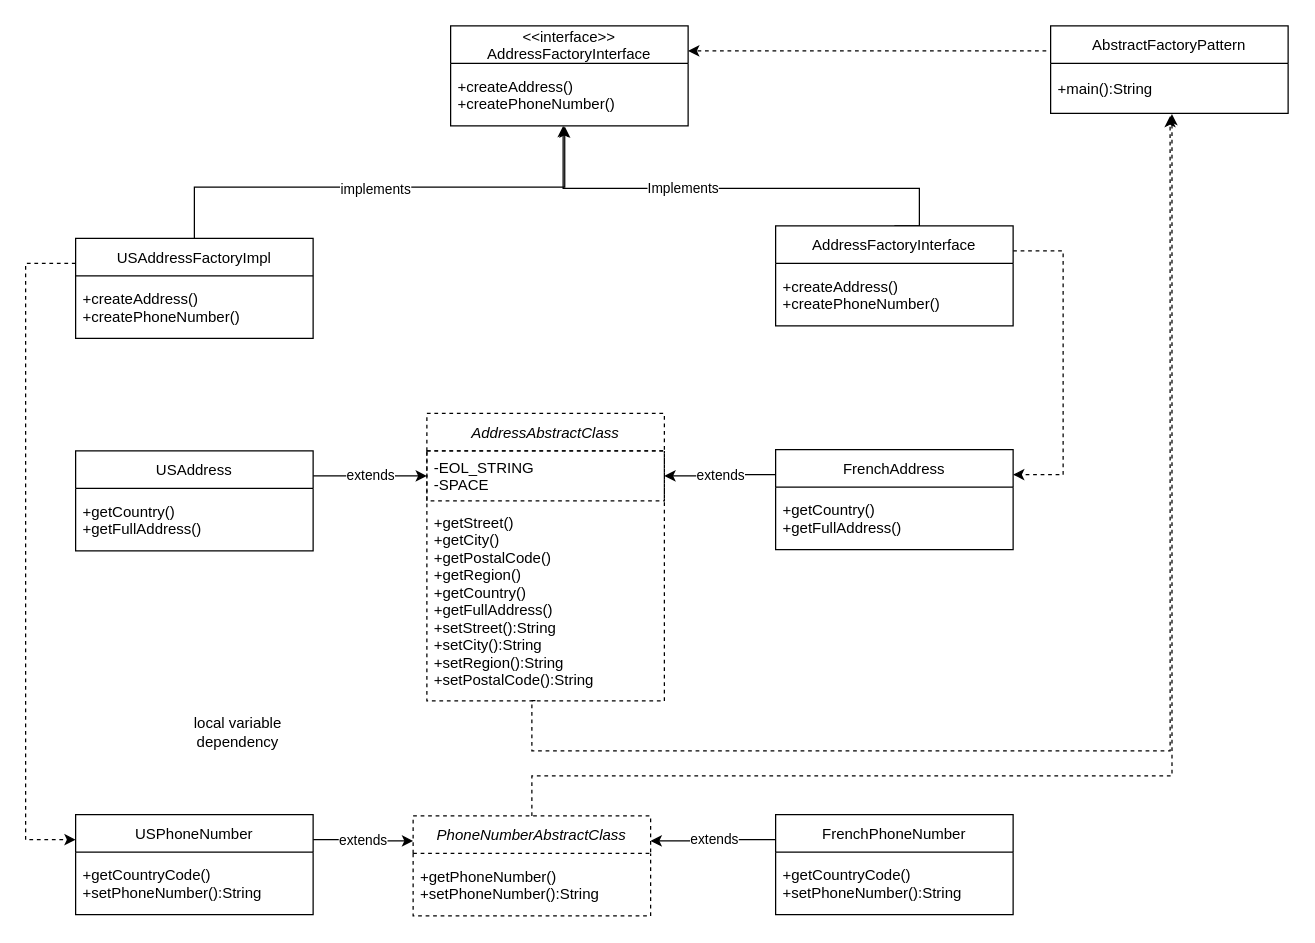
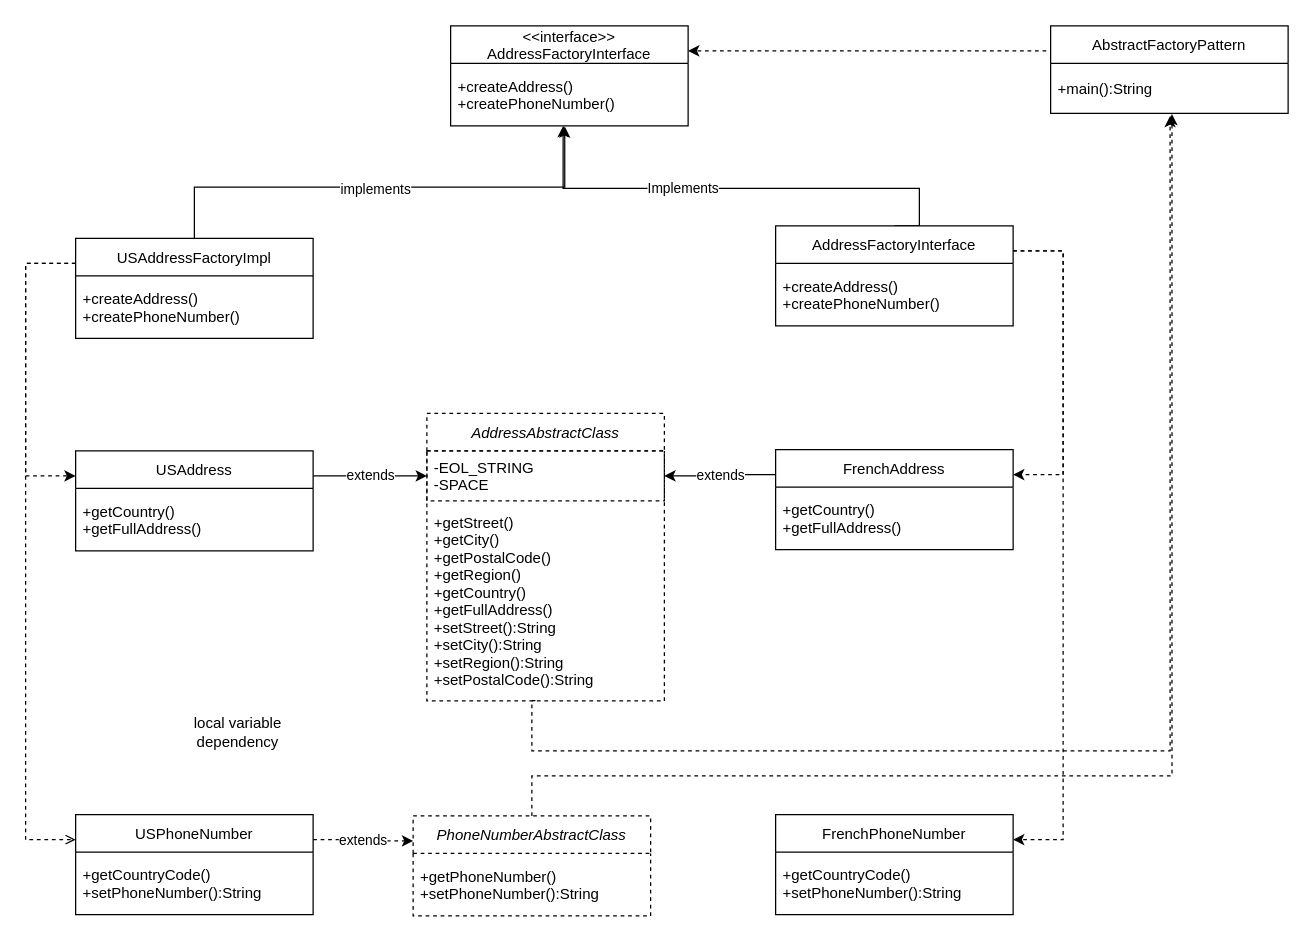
edge "USAddressFactoryImpl" -> "USAddress": added
edge "AddressFactoryInterface" -> "FrenchPhoneNumber": added
edge "USAddressFactoryImpl" -> "USPhoneNumber": arrowhead classic -> open
edge "USPhoneNumber" -> "PhoneNumberAbstractClass": style solid -> dashed
edge "FrenchPhoneNumber" -> "PhoneNumberAbstractClass": removed, label "extends"
